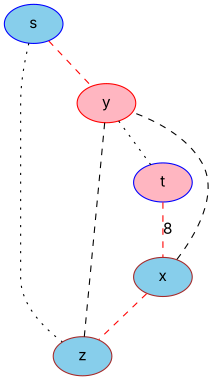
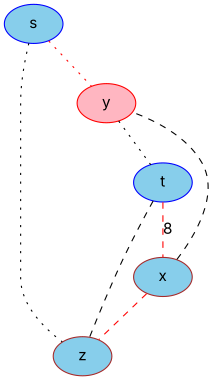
edge "s" -- "y": style dashed -> dotted
node "t": fillcolor lightpink -> skyblue
edge "y" -- "z": now "t" -- "z"
